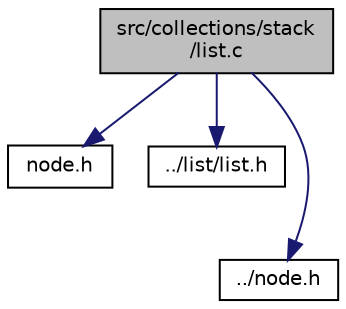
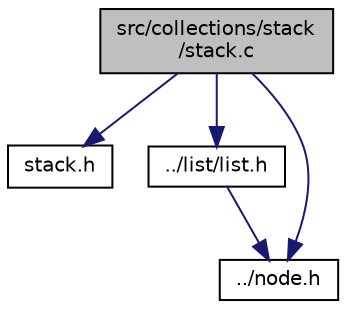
node "src/collections/stack /list.c": label "src/collections/stack /list.c" -> "src/collections/stack /stack.c"
node "node.h": label "node.h" -> "stack.h"
edge "../list/list.h" -> "../node.h": added
